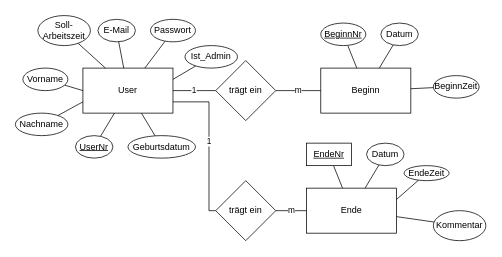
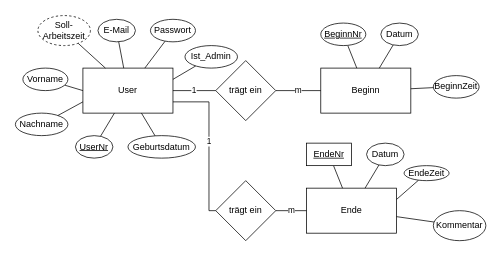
node "Soll-Arbeitszeit": style solid -> dashed
